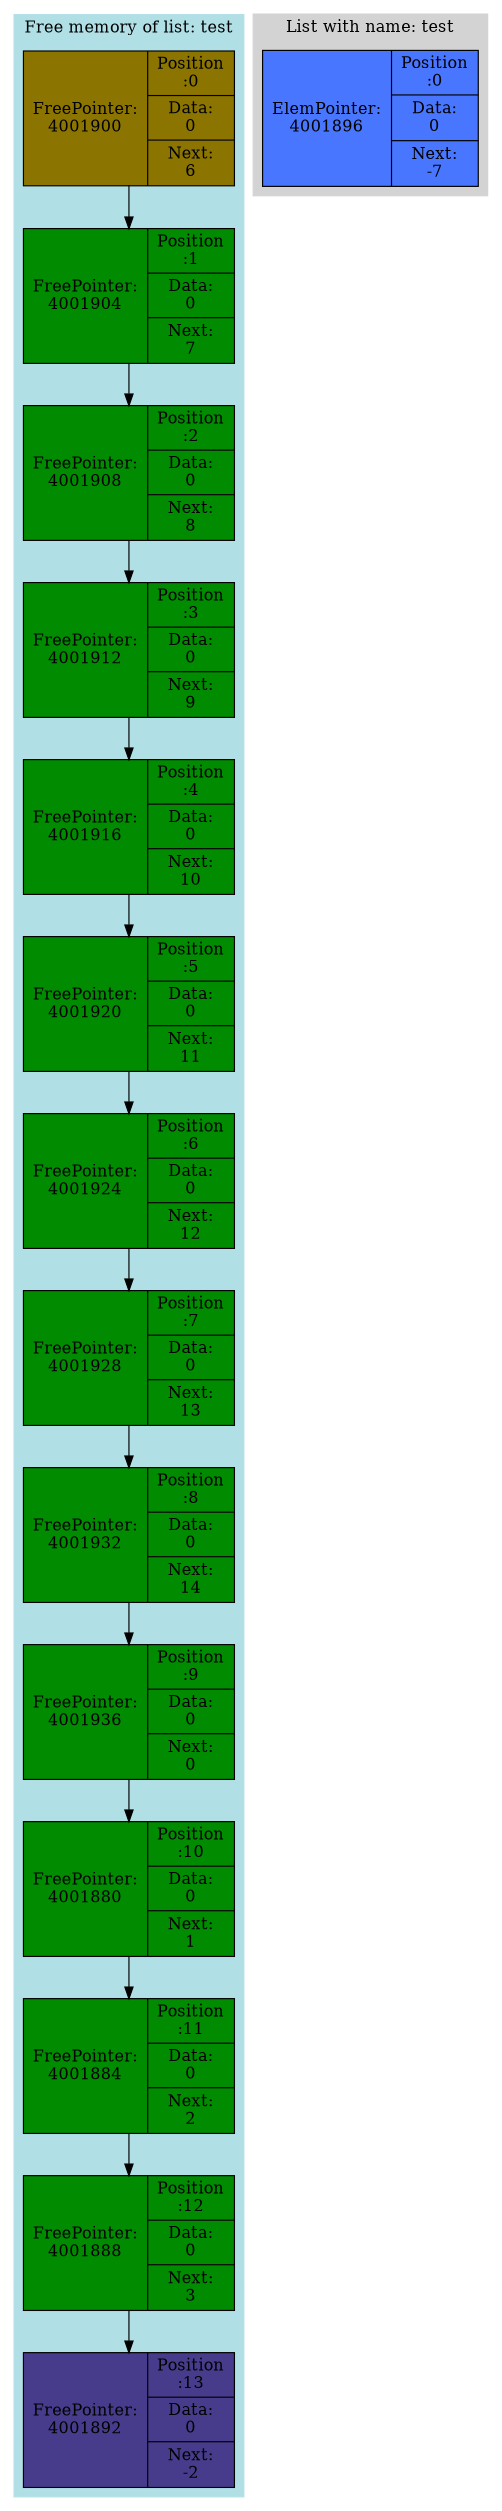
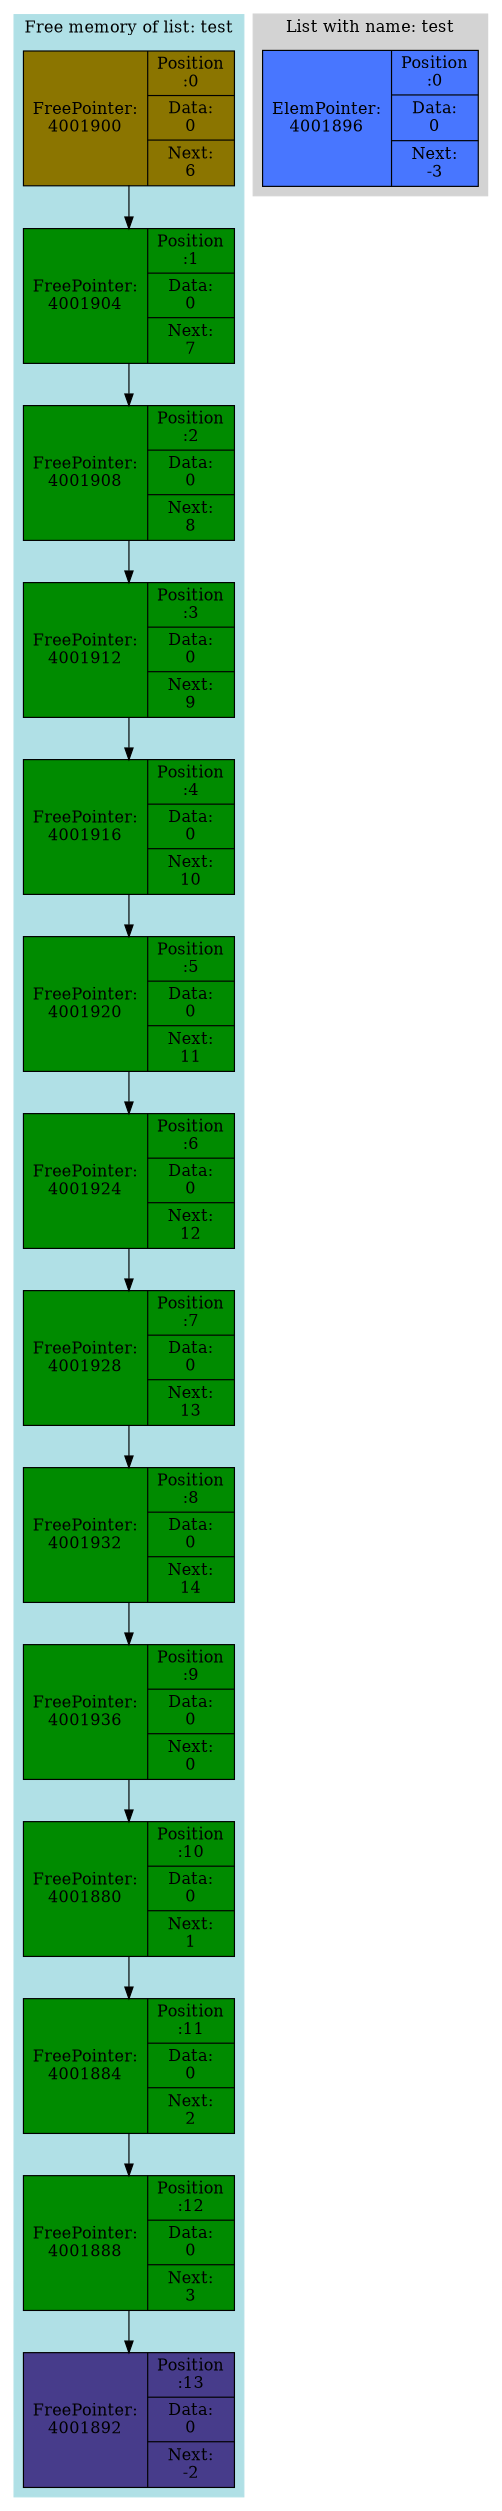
node "ElemPointer:": text "-7" -> "-3"
